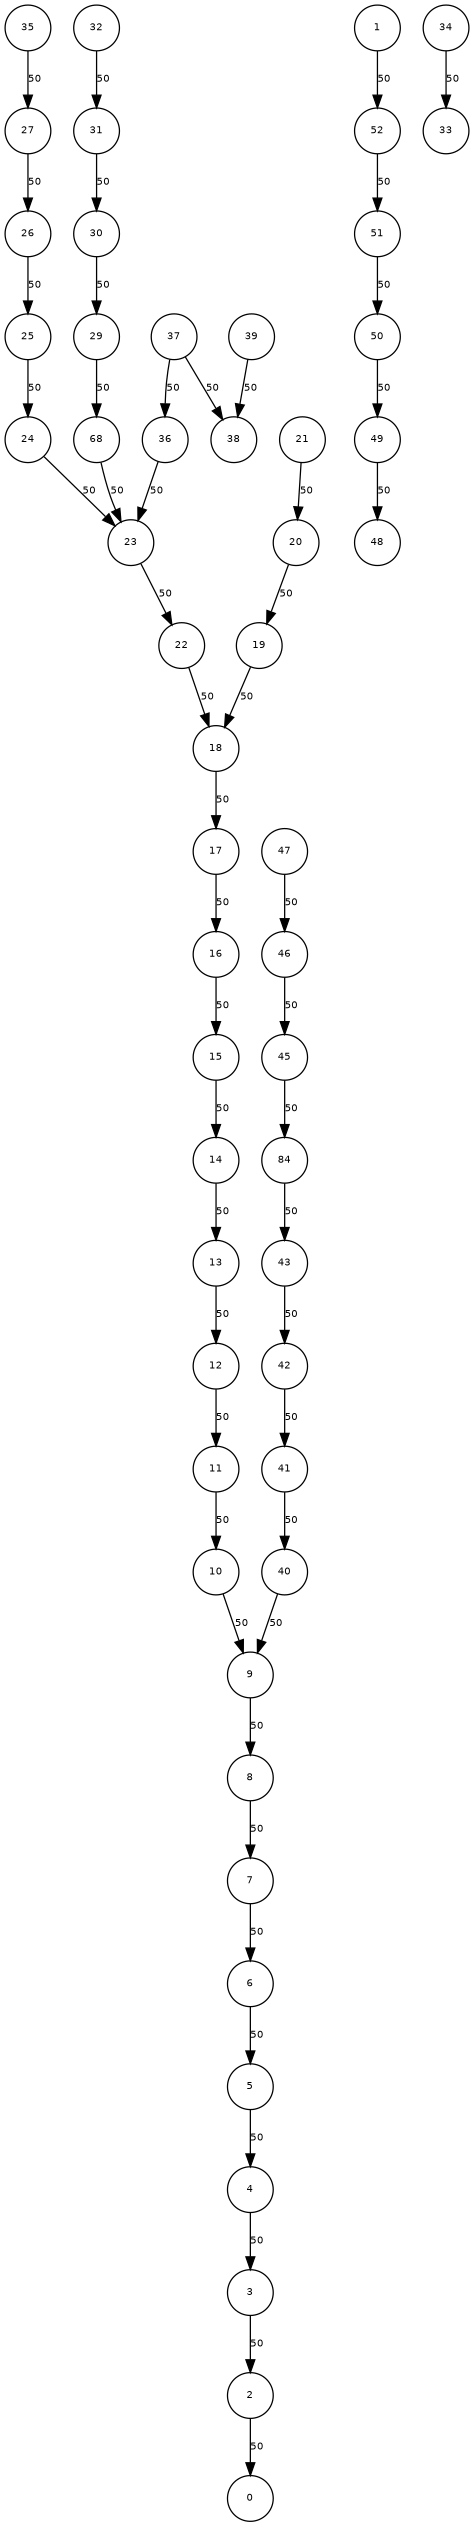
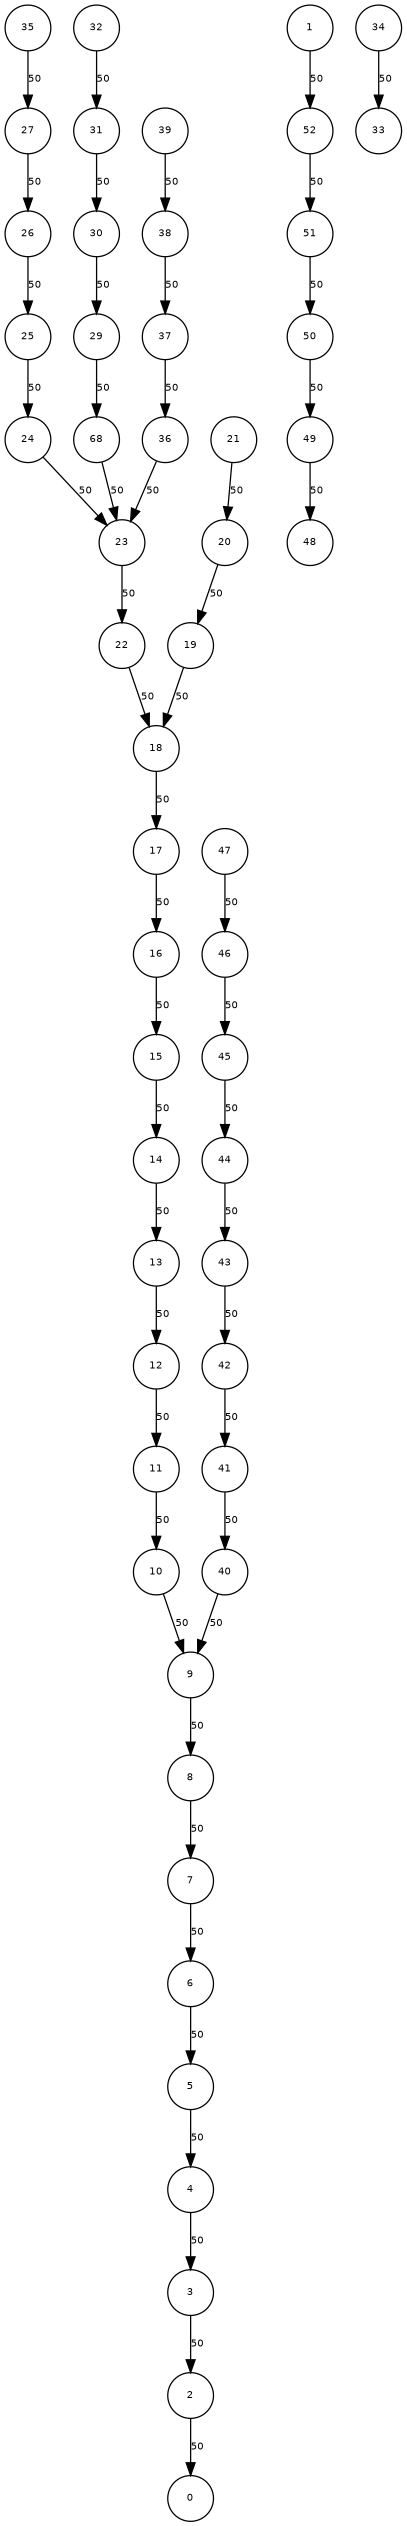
edge "37" -> "38": reversed
node "84": label "84" -> "44"
